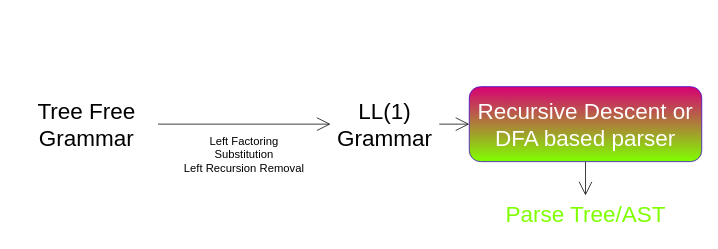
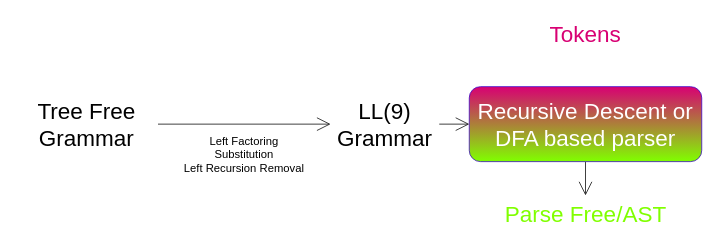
node "Tokens": added
node "LL(1) Grammar": label "LL(1) Grammar" -> "LL(9) Grammar"
node "Parse Tree/AST": label "Parse Tree/AST" -> "Parse Free/AST"
